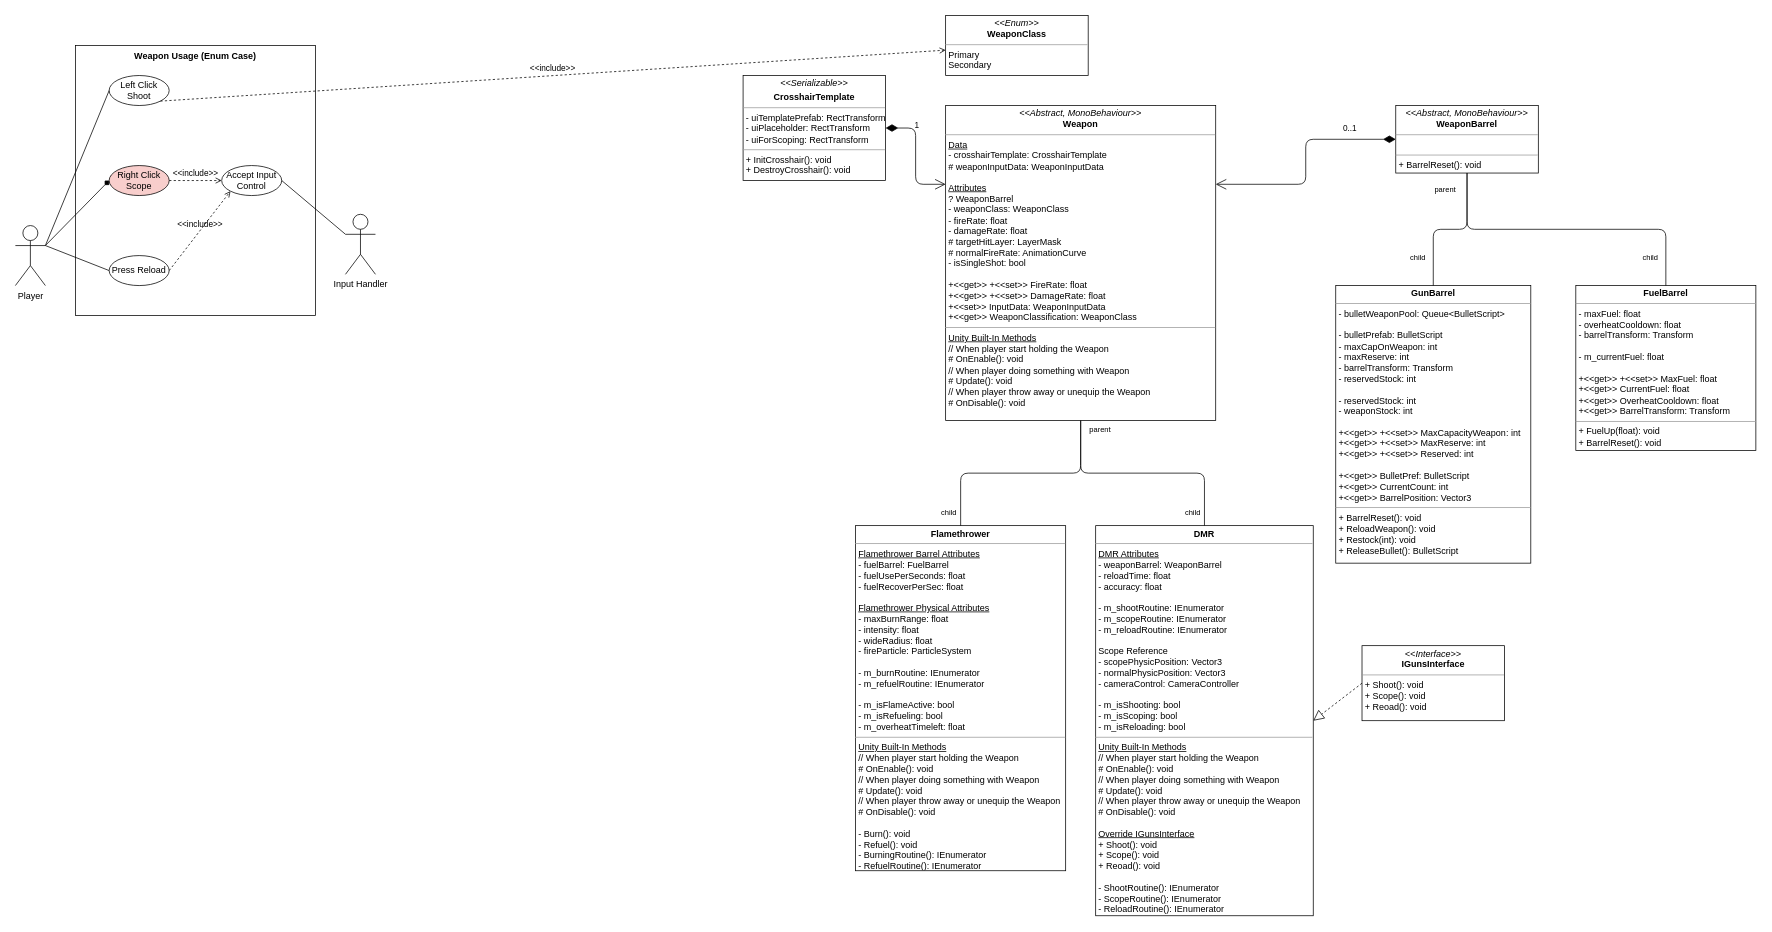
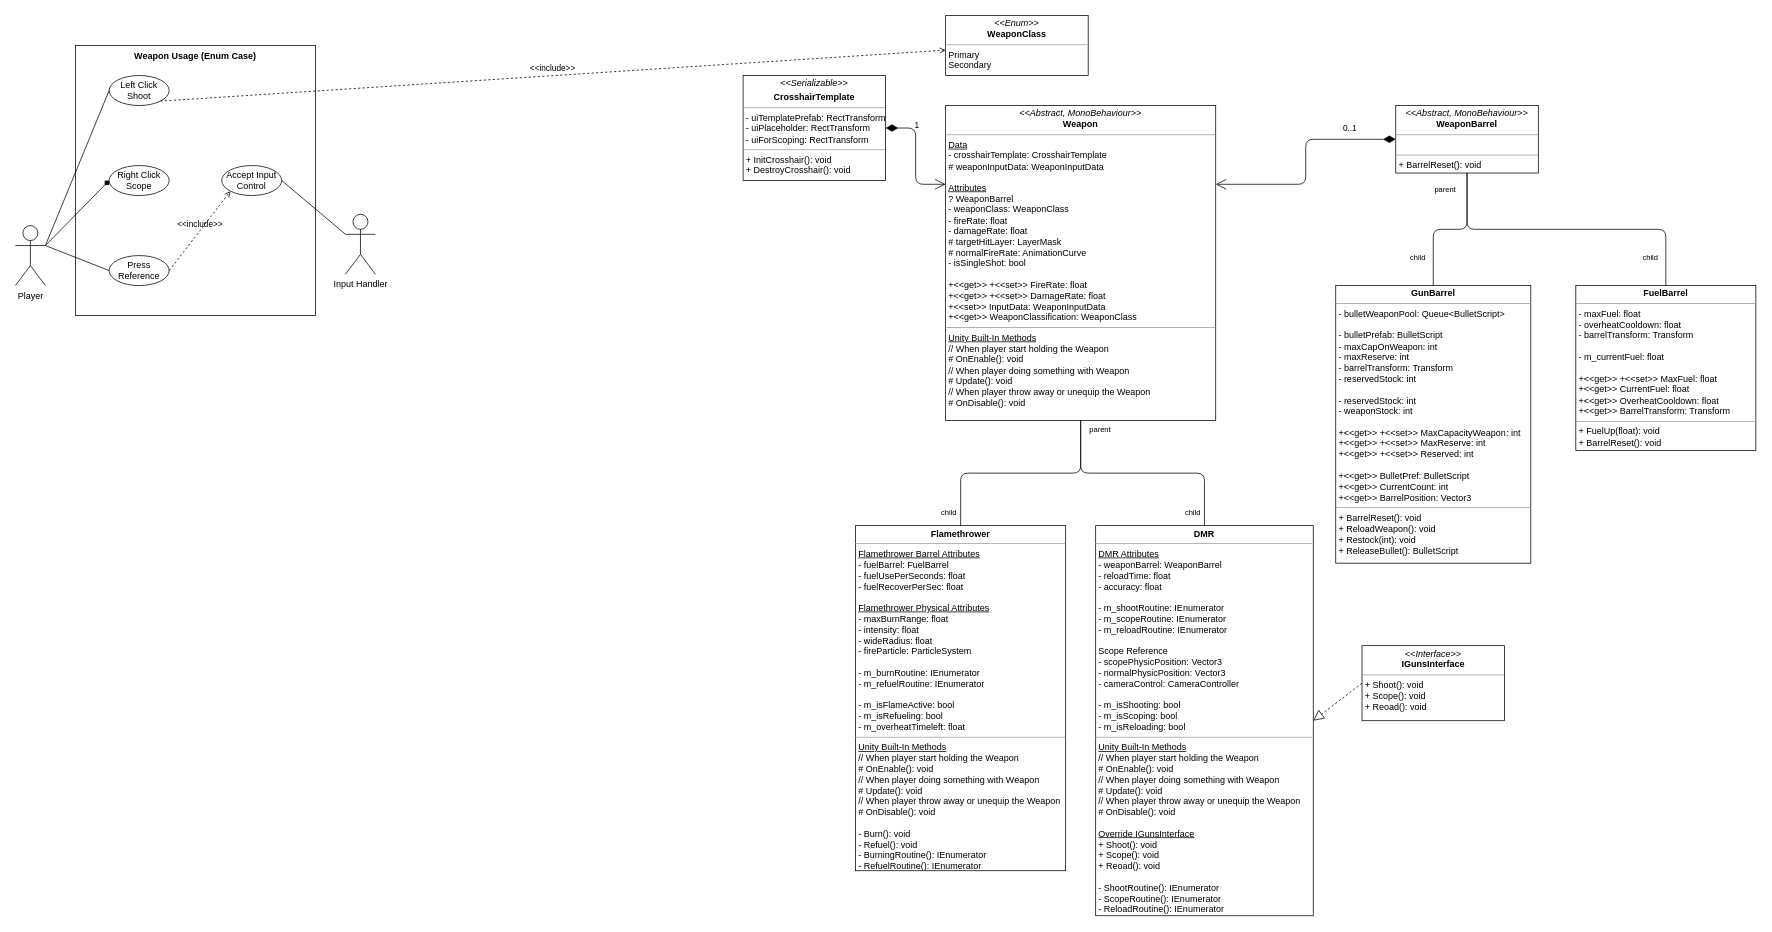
node "Right Click Scope": fillcolor #f8cecc -> #ffffff
edge "Right Click Scope" -> "Accept Input Control": removed, label "<<include>>"
node "Press Reload": label "Press Reload" -> "Press Reference"
